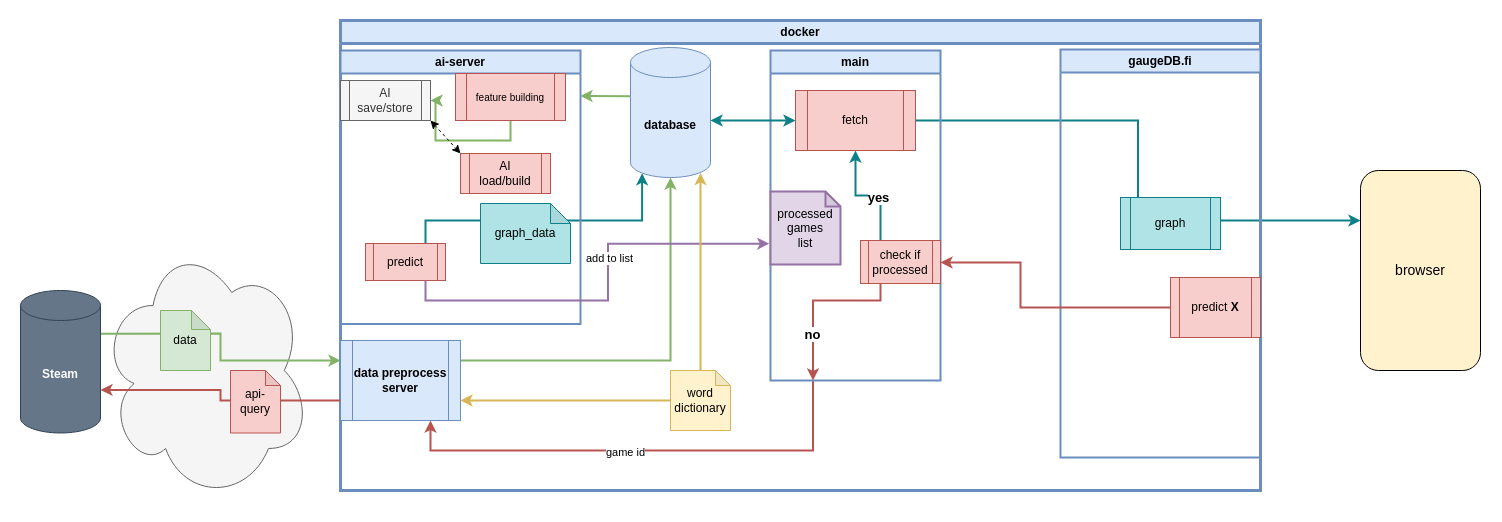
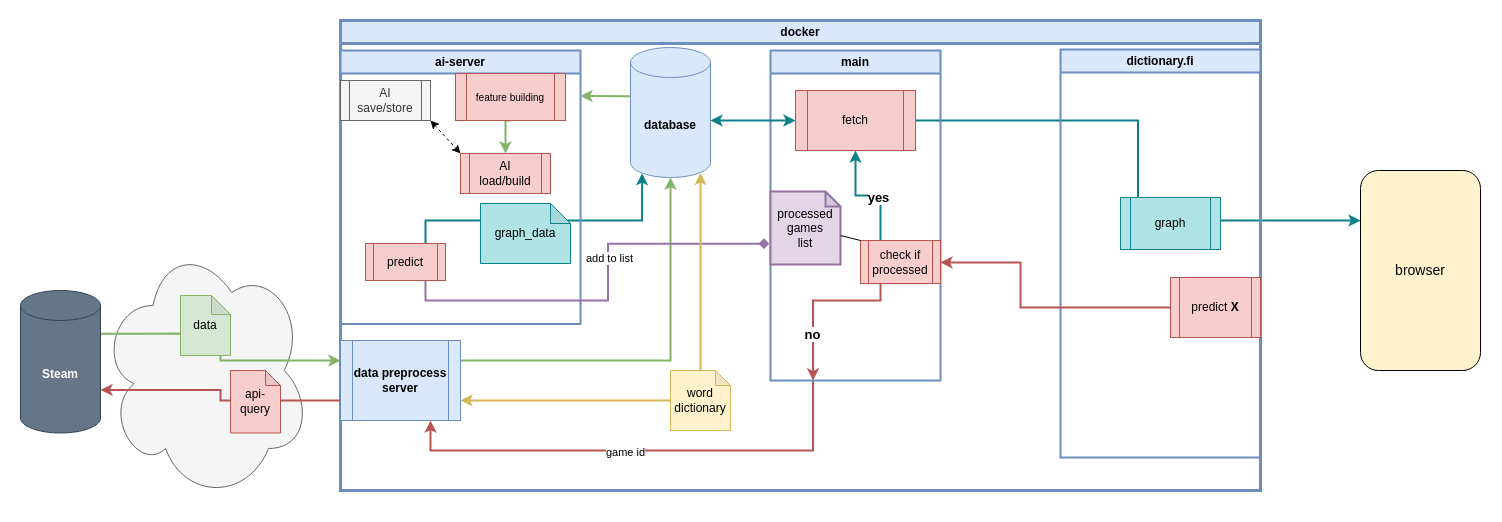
node "gaugeDB.fi": label "gaugeDB.fi" -> "dictionary.fi"
edge "feature building" -> "AI save/store": now "feature building" -> "AI load/build"
edge "processed games list" -- "check if processed": added
edge "predict" -> "processed games list": arrowhead classic -> diamond
node "data": moved (186, 341) -> (206, 326)
